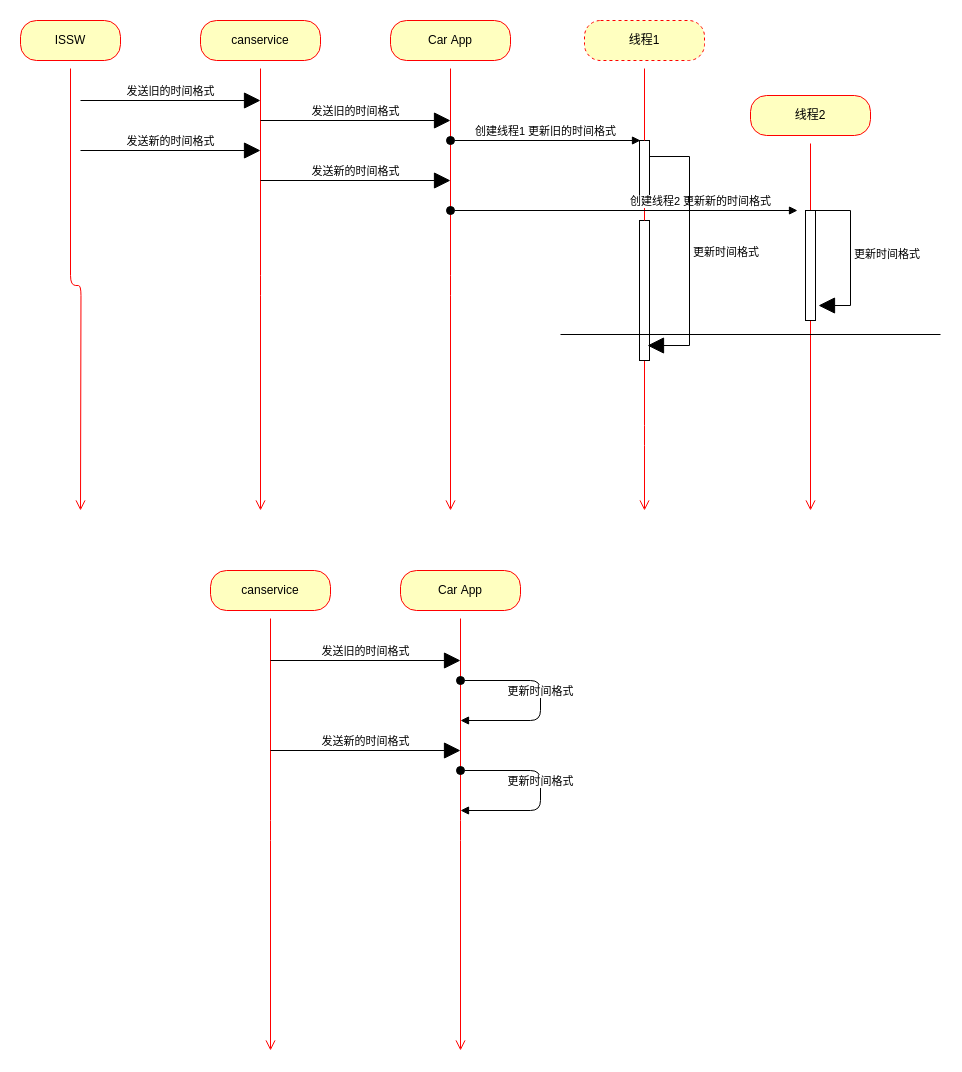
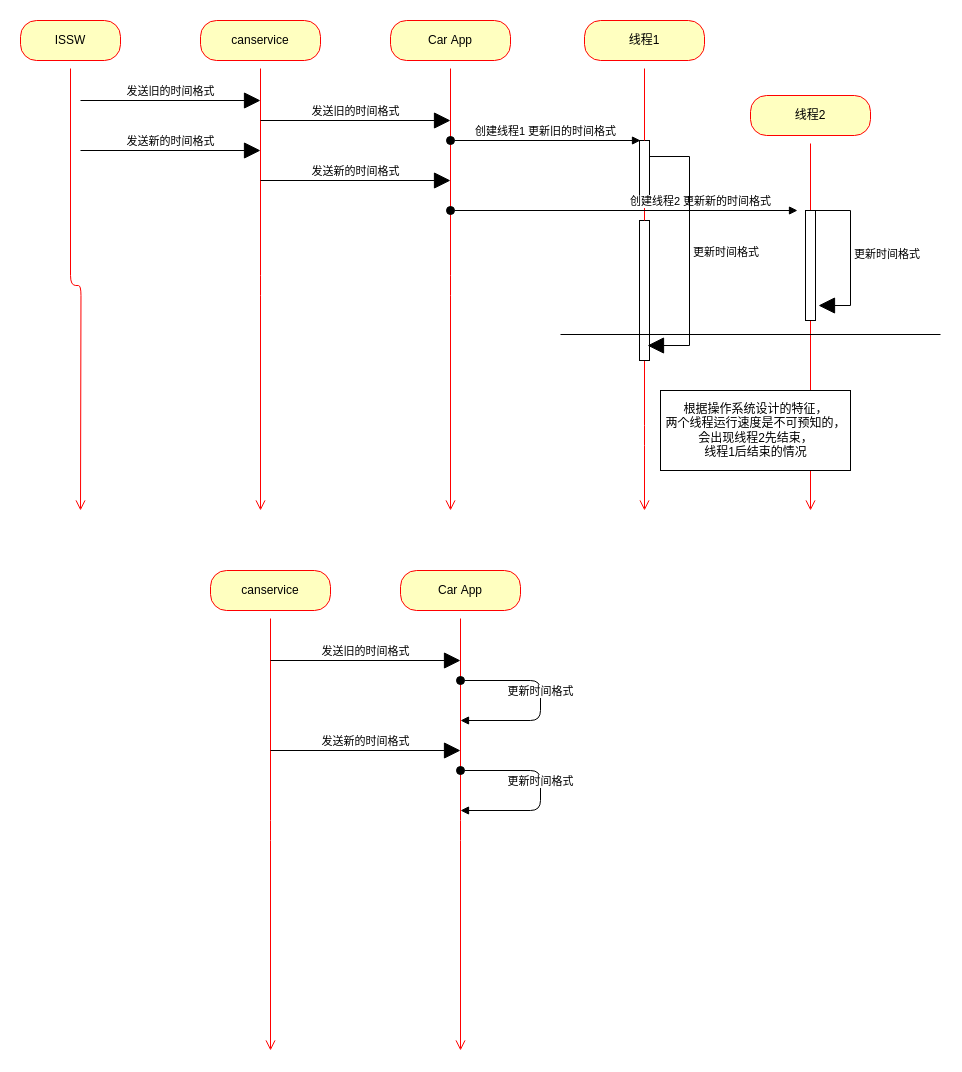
node "线程1": style dashed -> solid
node "根据操作系统设计的特征， 两个线程运行速度是不可预知的， 会出现线程2先结束， 线程1后结束的情况": added
